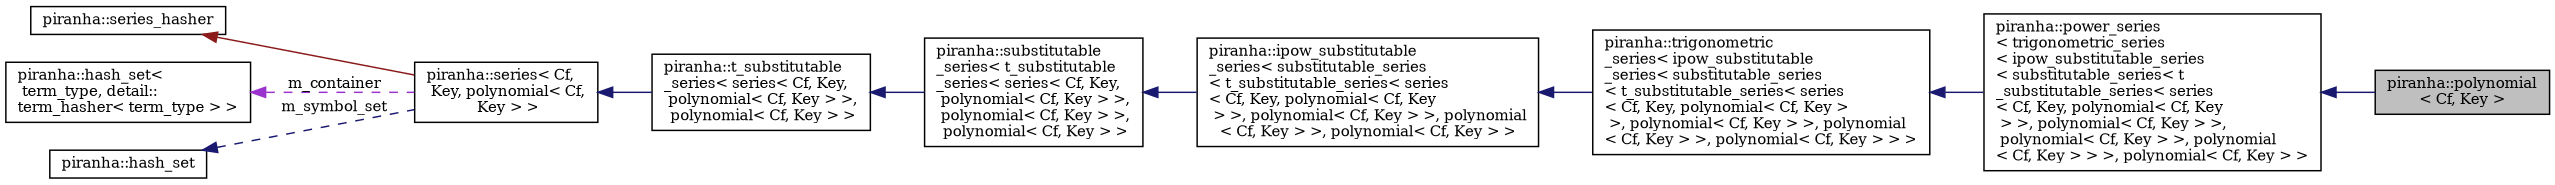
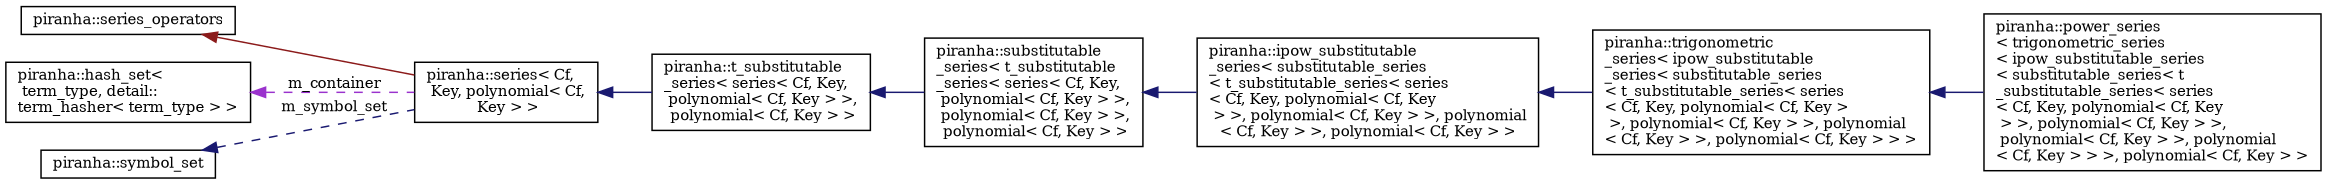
node "piranha::series_hasher": label "piranha::series_hasher" -> "piranha::series_operators"
node "piranha::polynomial < Cf, Key >": removed
node "piranha::hash_set": label "piranha::hash_set" -> "piranha::symbol_set"
